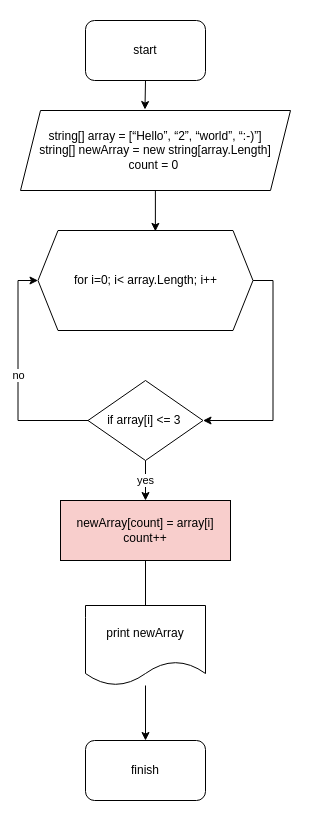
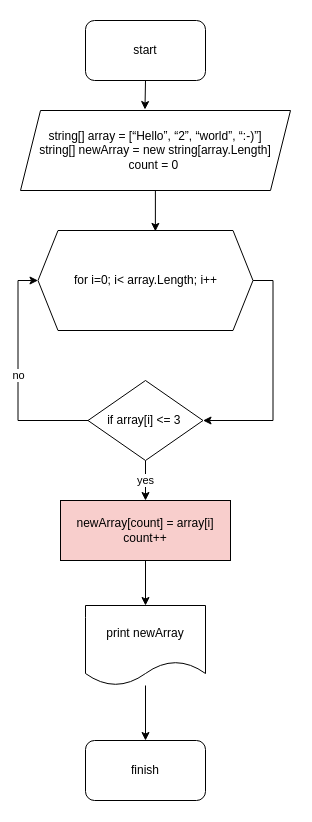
edge "newArray[count] = array[i] count++" -- "print newArray": arrowhead none -> classic
